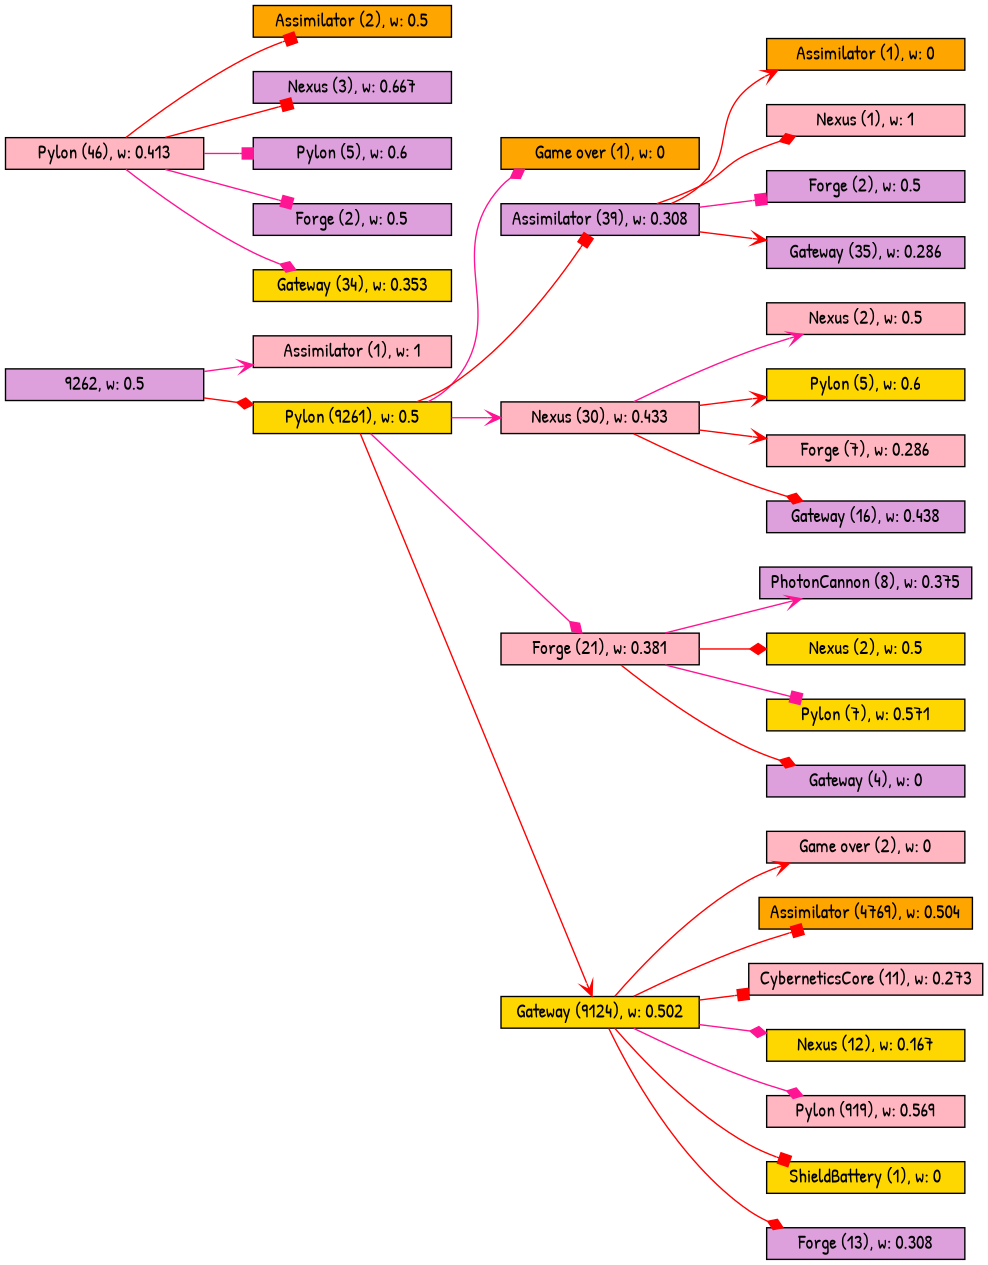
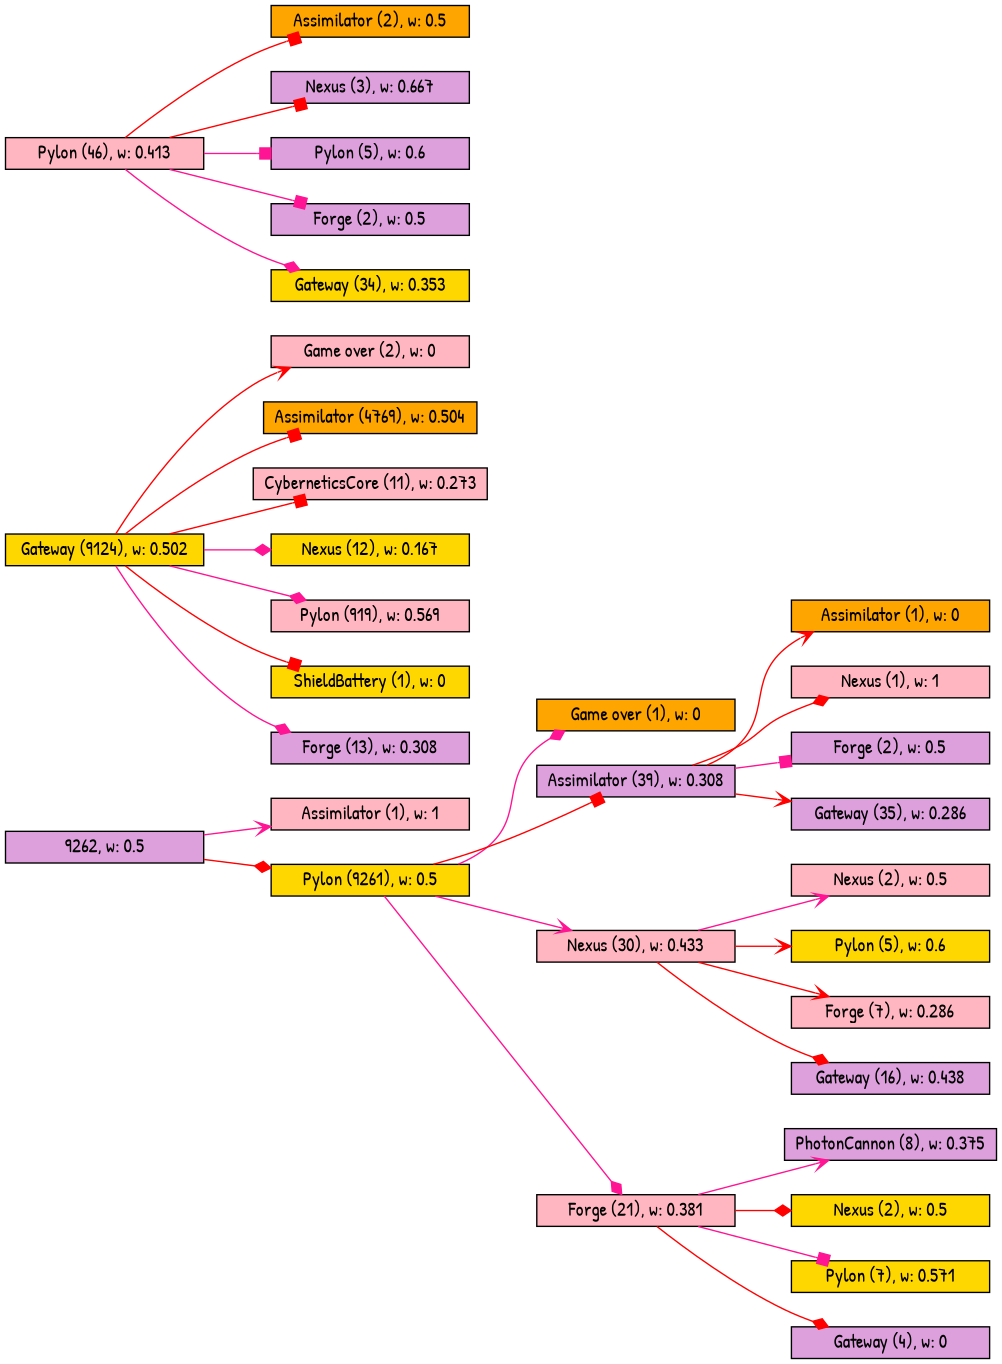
edge "Pylon (9261), w: 0.5" -> "Gateway (9124), w: 0.502": removed
edge "Gateway (9124), w: 0.502" -> "Forge (13), w: 0.308": color red -> deeppink
